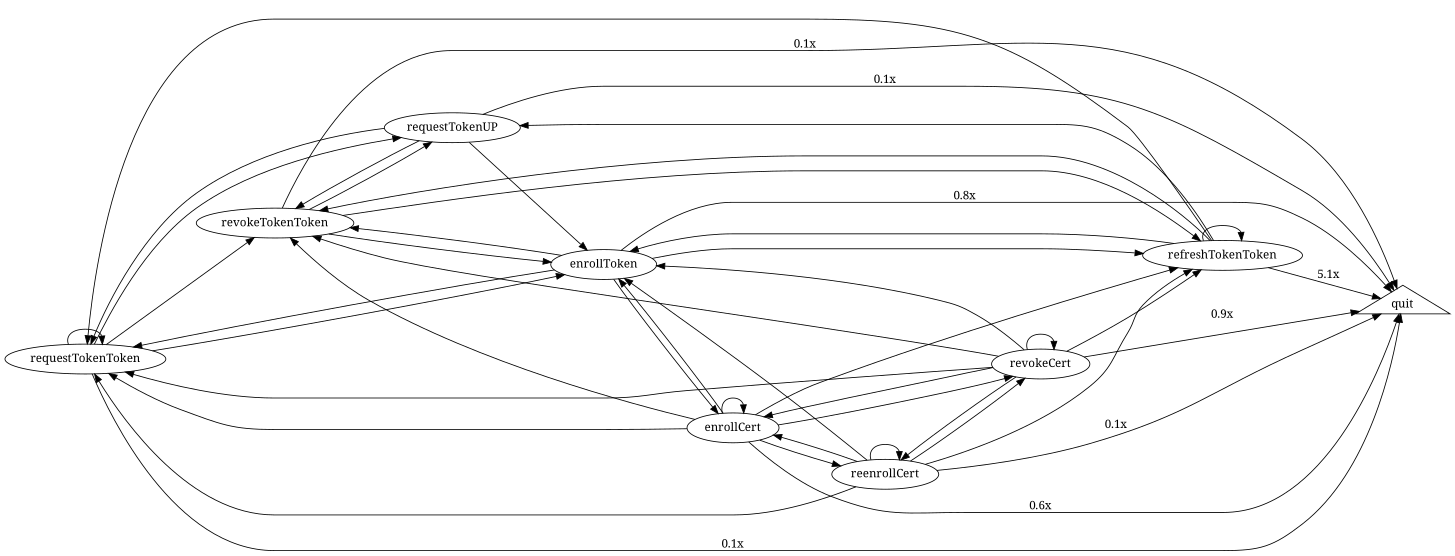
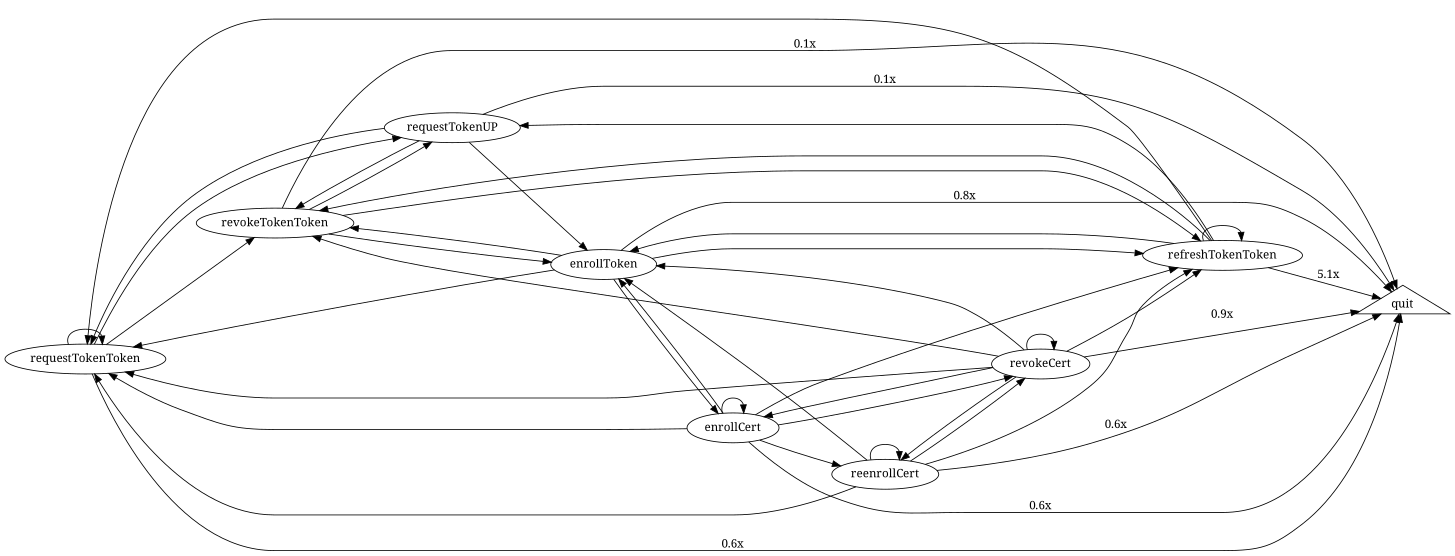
edge "requestTokenToken" -> "enrollToken": removed
edge "enrollCert" -> "revokeTokenToken": removed
edge "reenrollCert" -> "quit": label "0.1x" -> "0.6x"
edge "reenrollCert" -> "enrollCert": removed
edge "requestTokenToken" -> "quit": label "0.1x" -> "0.6x"
